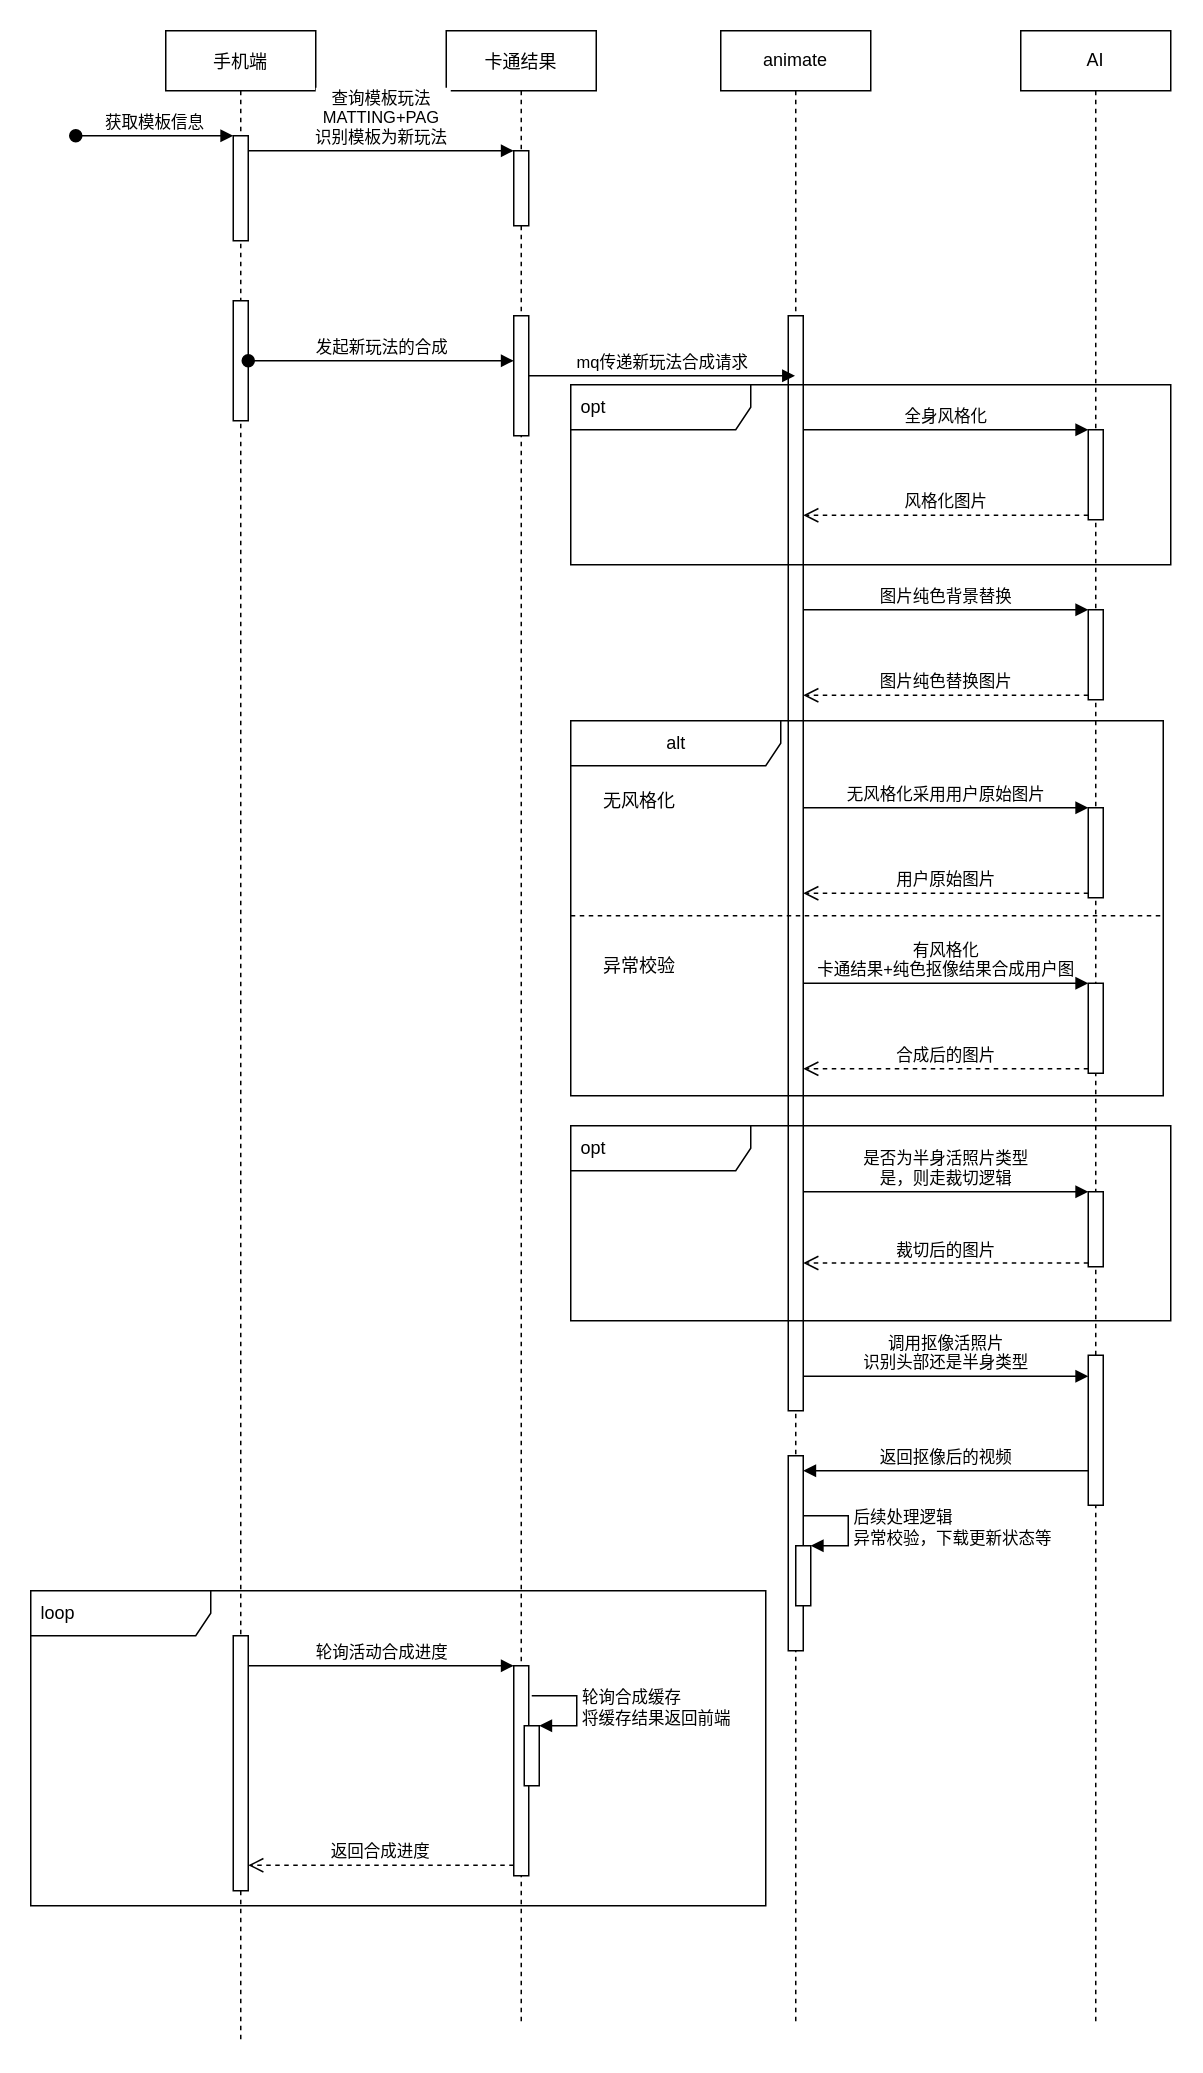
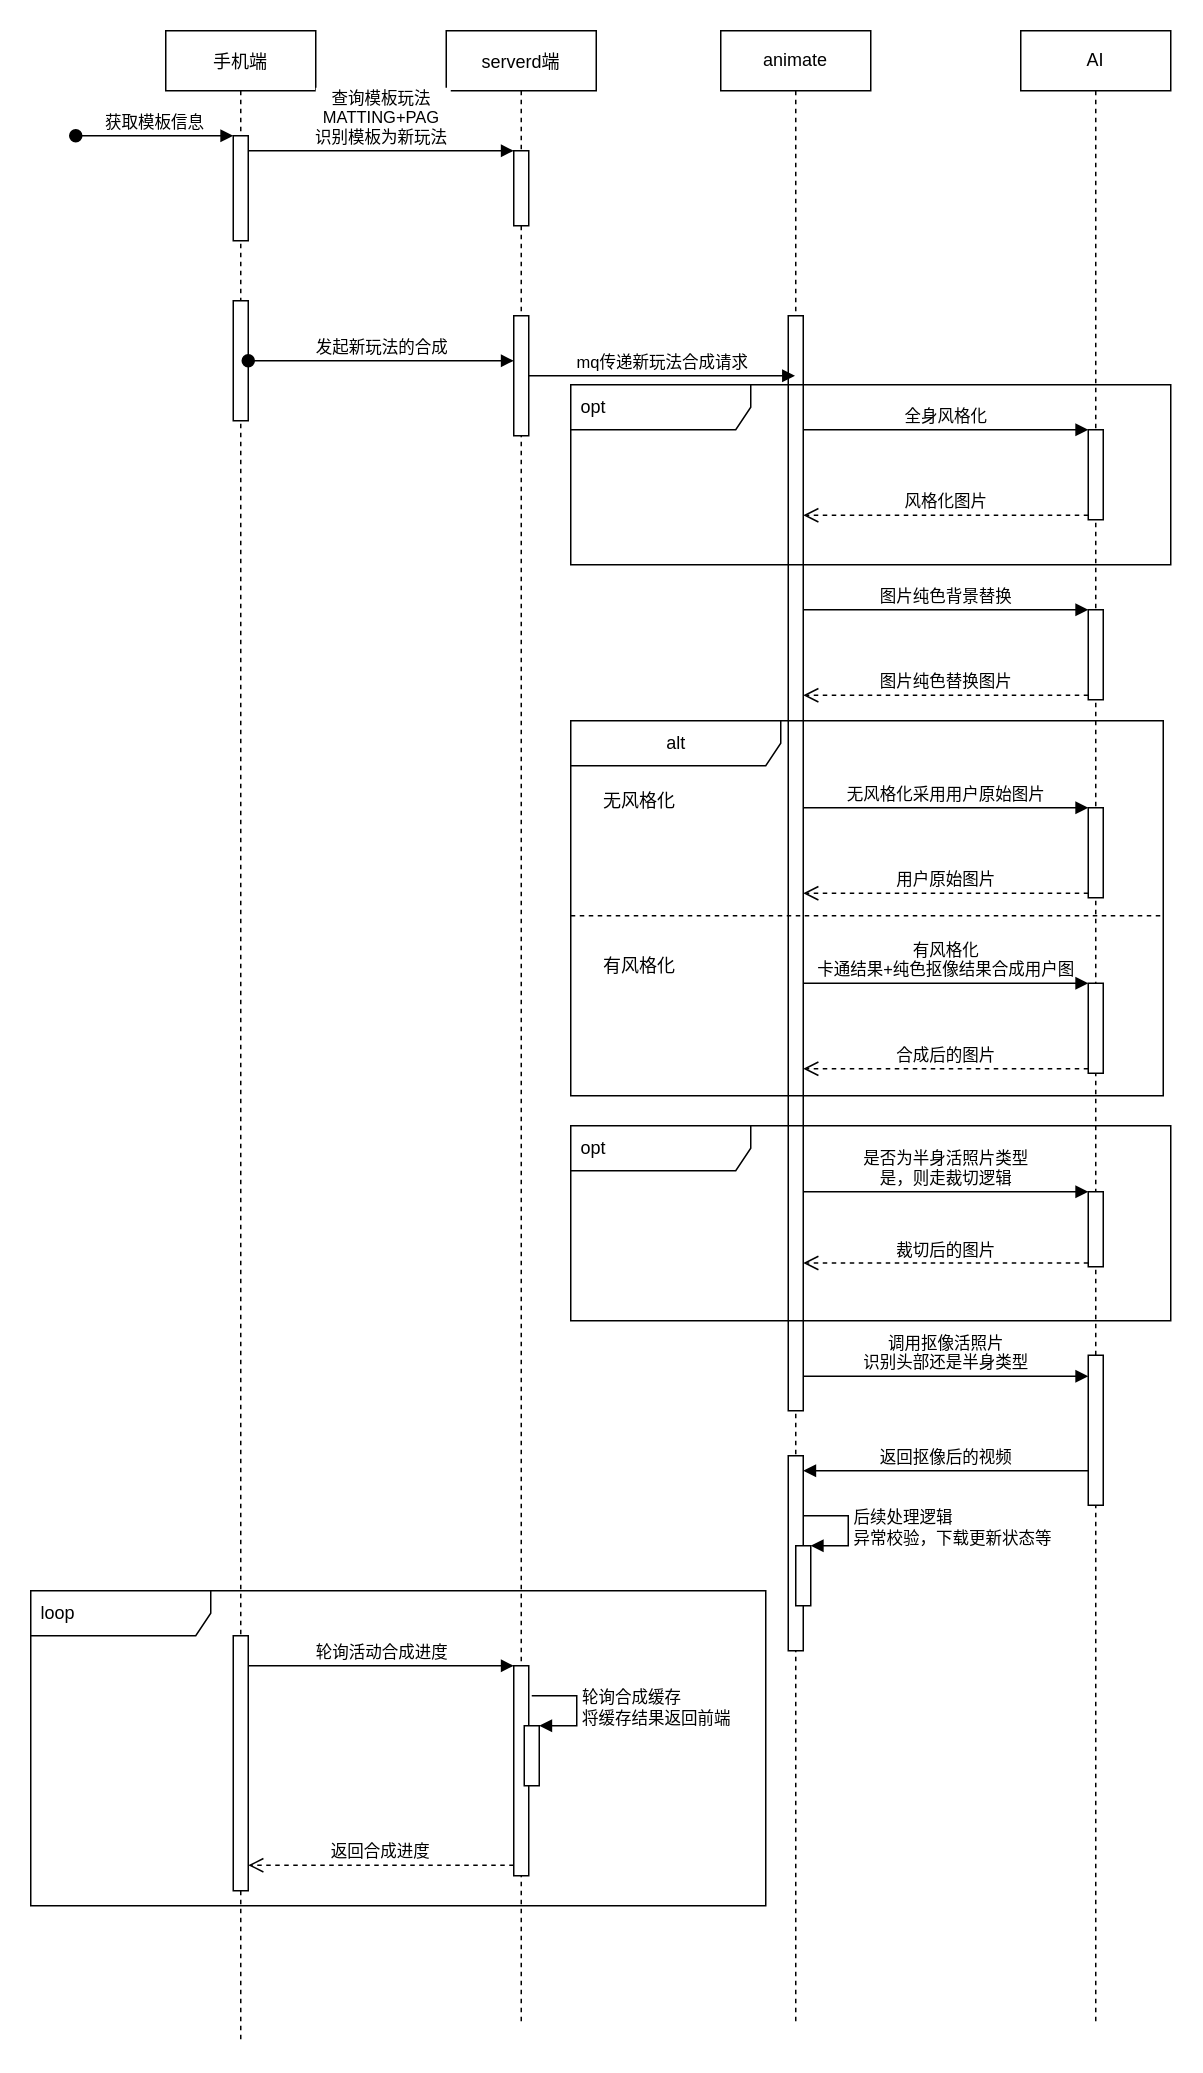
node "卡通结果": label "卡通结果" -> "serverd端"
node "异常校验": label "异常校验" -> "有风格化"
